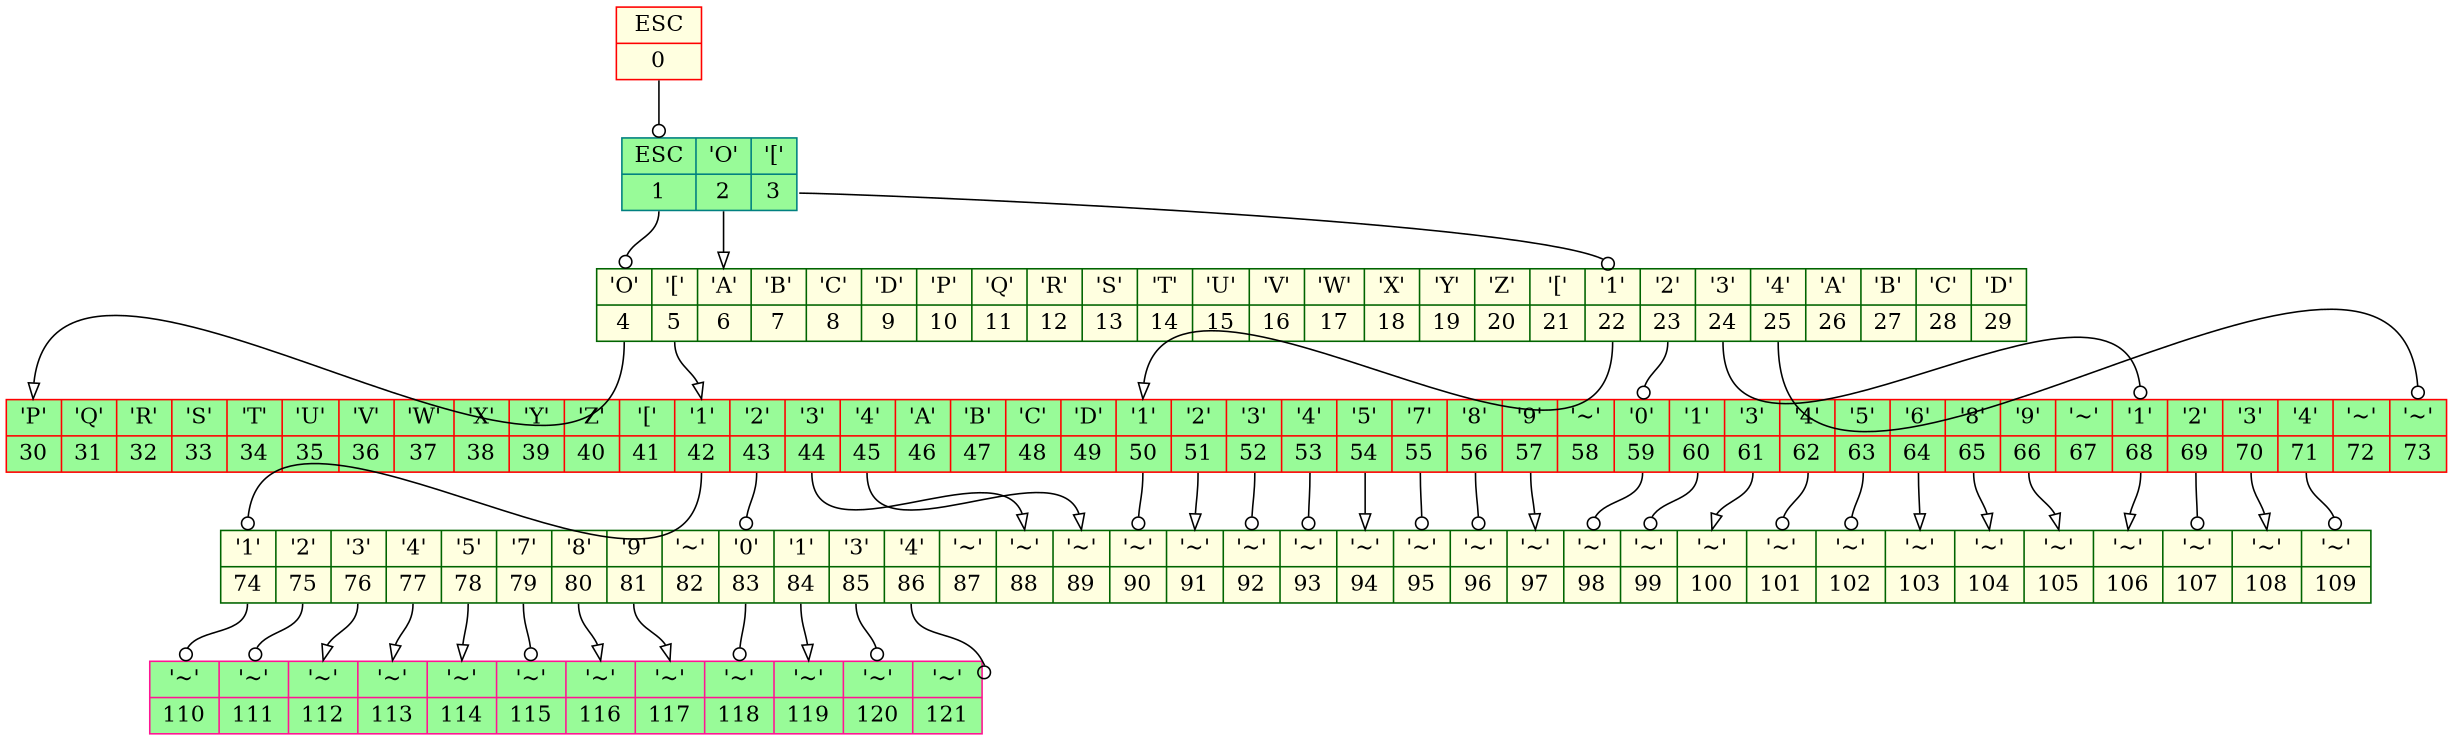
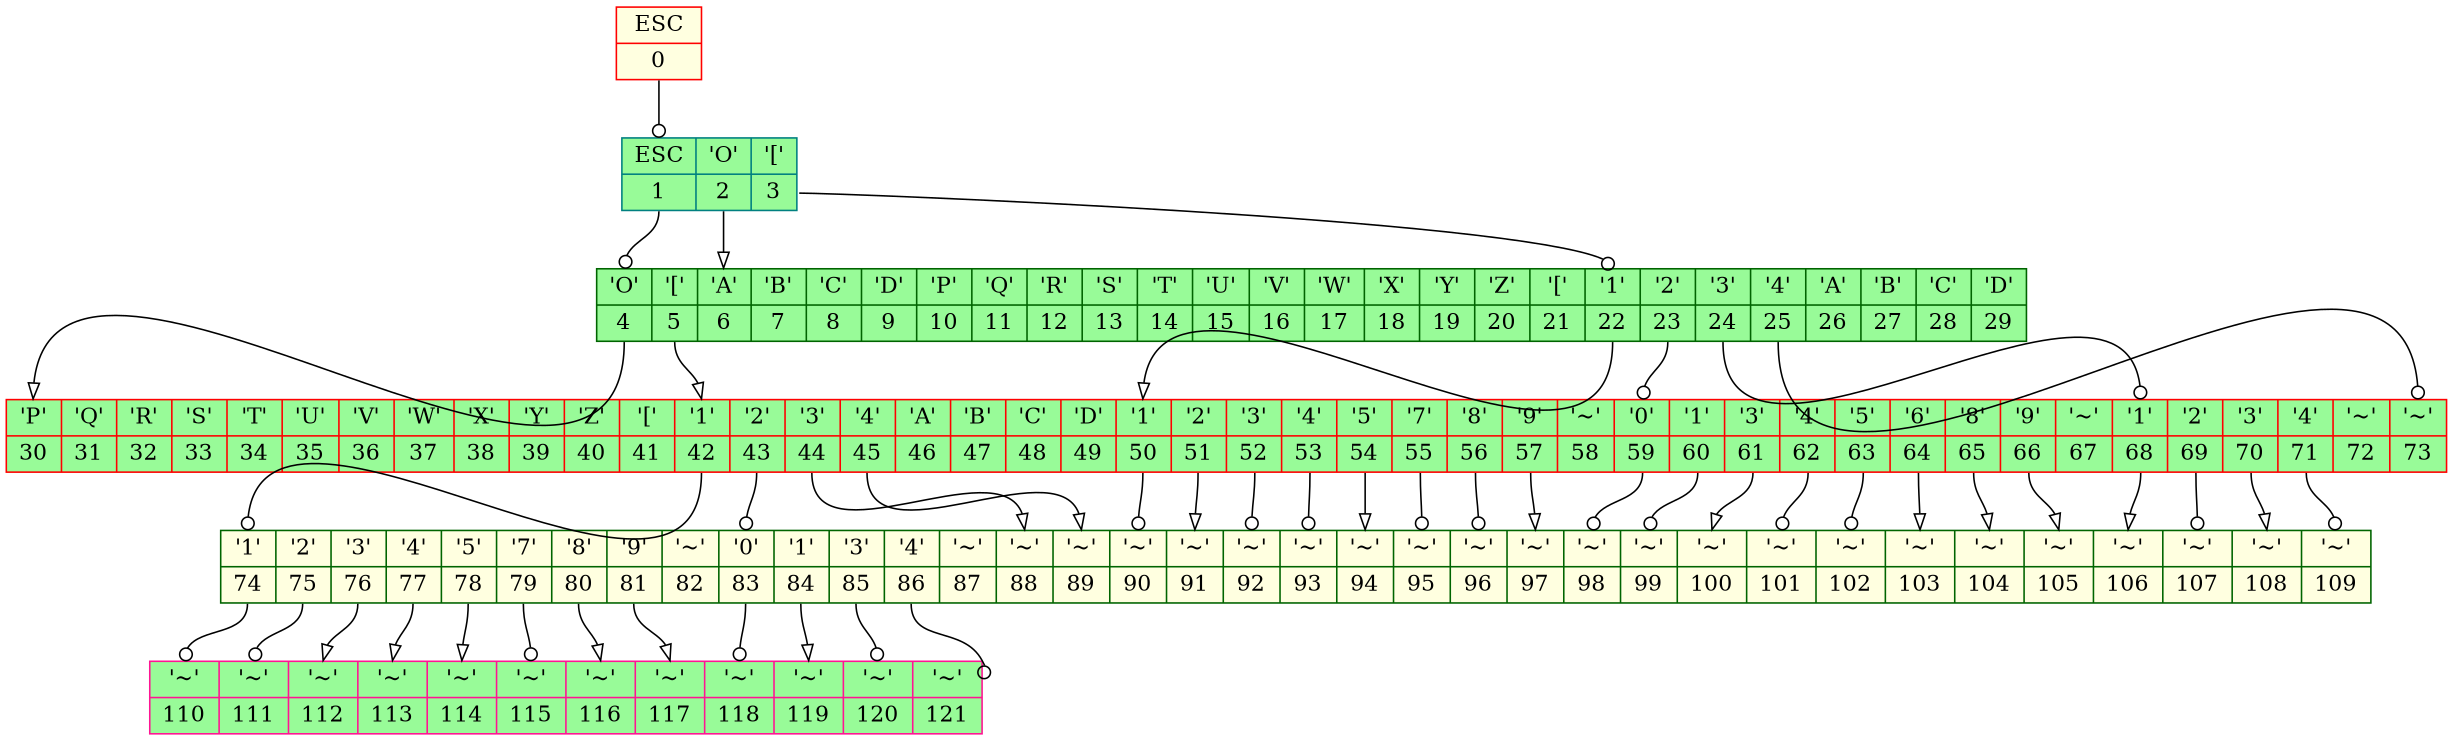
node "'O'": fillcolor lightyellow -> palegreen
